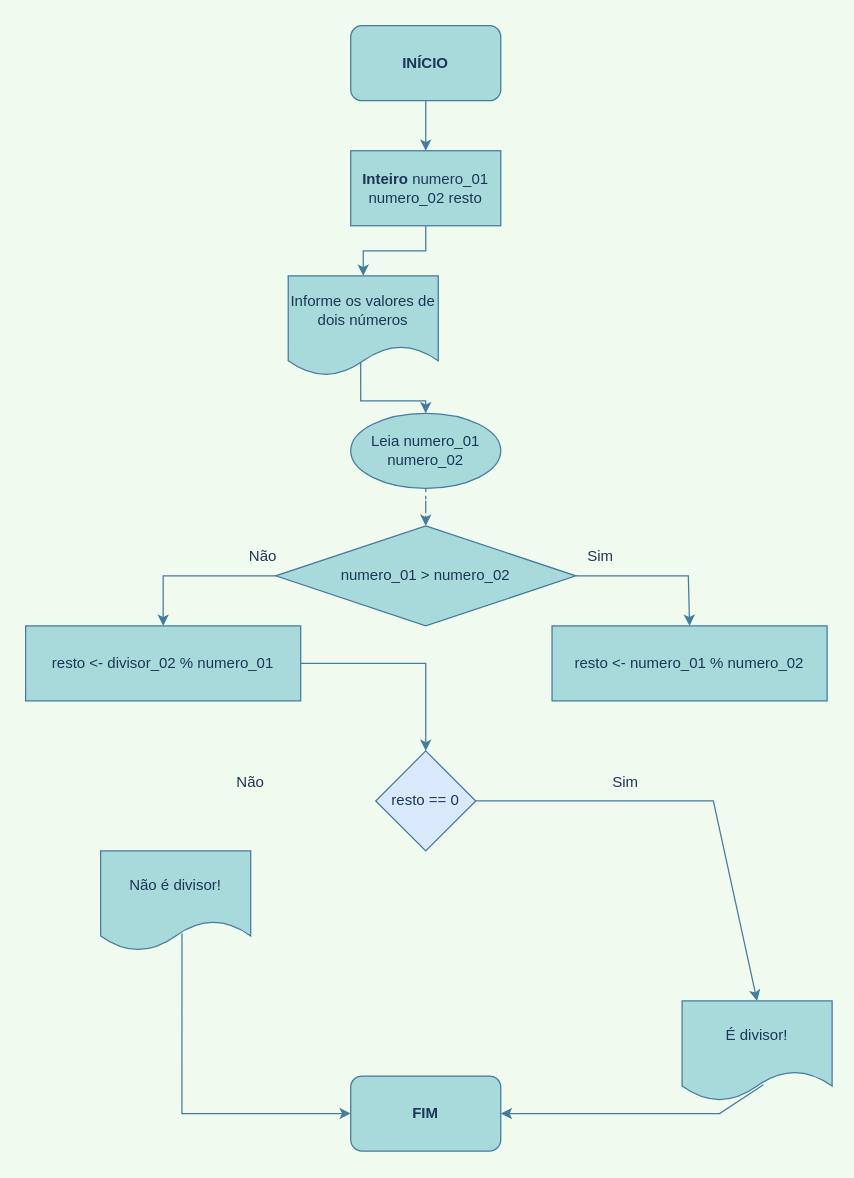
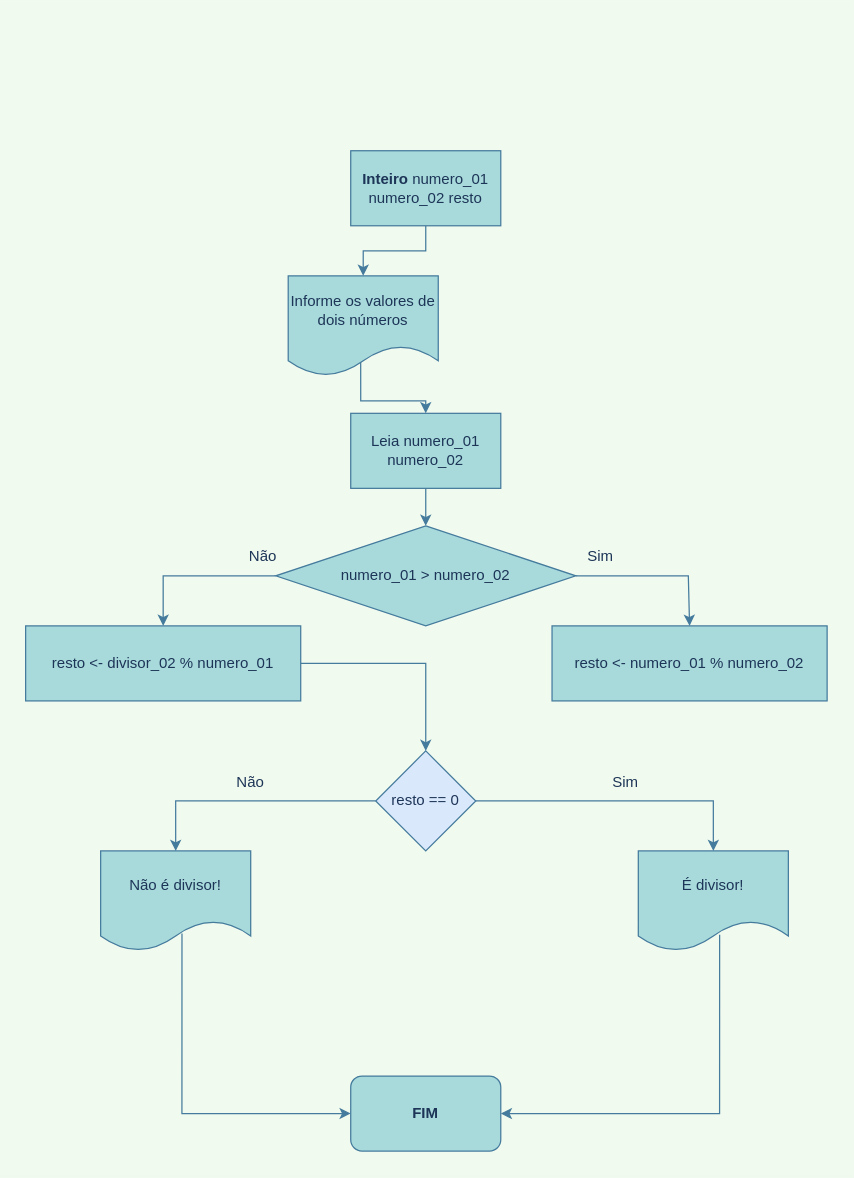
node "INÍCIO": removed
edge "INÍCIO" -> "Inteiro numero_01 numero_02 resto": removed
node "Leia numero_01 numero_02": shape ellipse -> rectangle
edge "Leia numero_01 numero_02" -> "numero_01 > numero_02": style dashed -> solid
edge "resto == 0" -> "Não é divisor!": added
node "É divisor!": moved (757, 1051) -> (713, 901)
